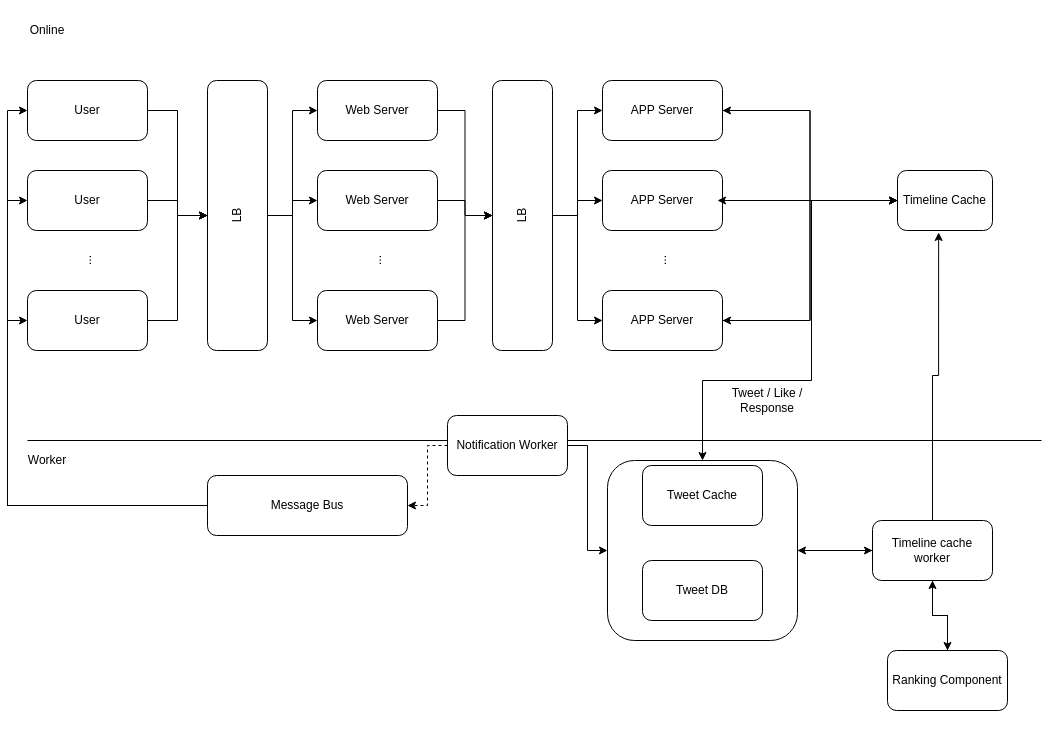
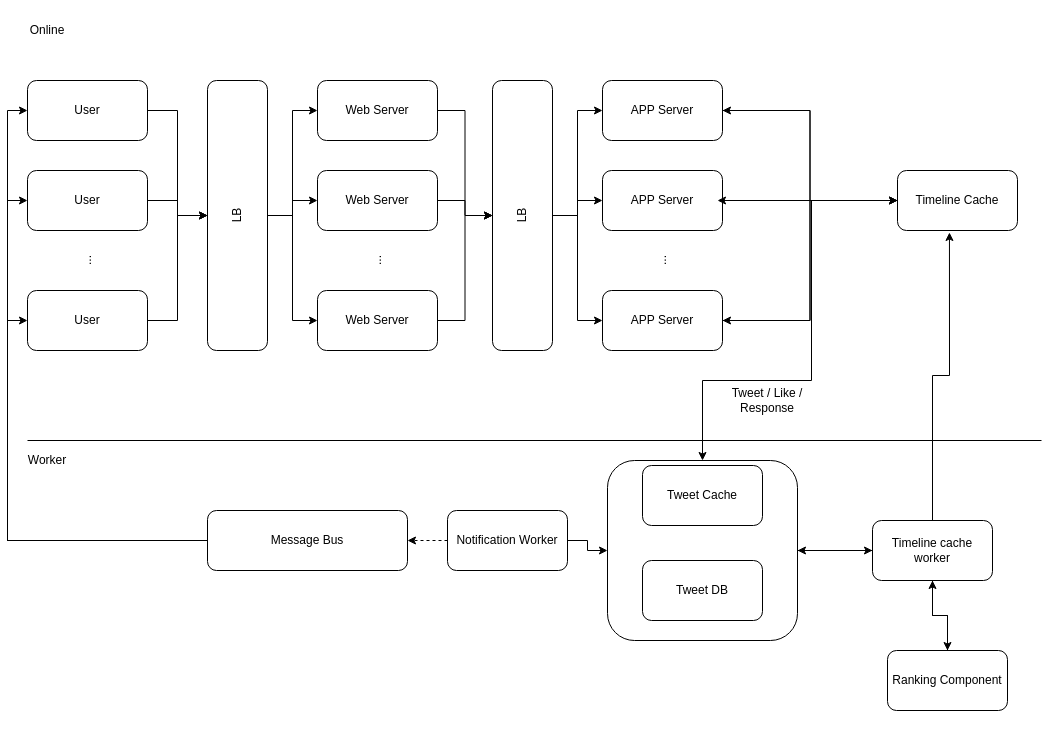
node "Timeline Cache": size 95x60 -> 120x60
node "Notification Worker": moved (508, 446) -> (508, 541)
node "Message Bus": moved (308, 506) -> (308, 541)
